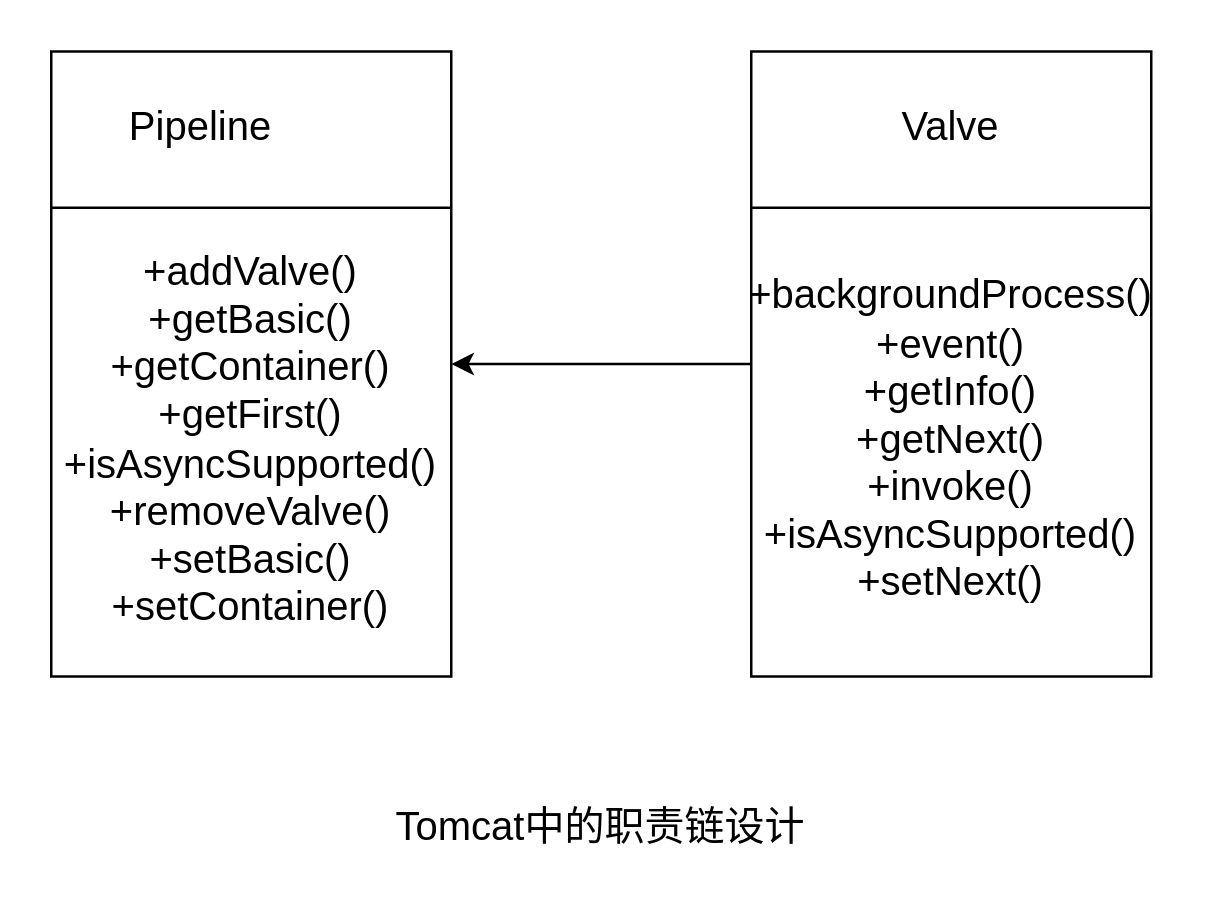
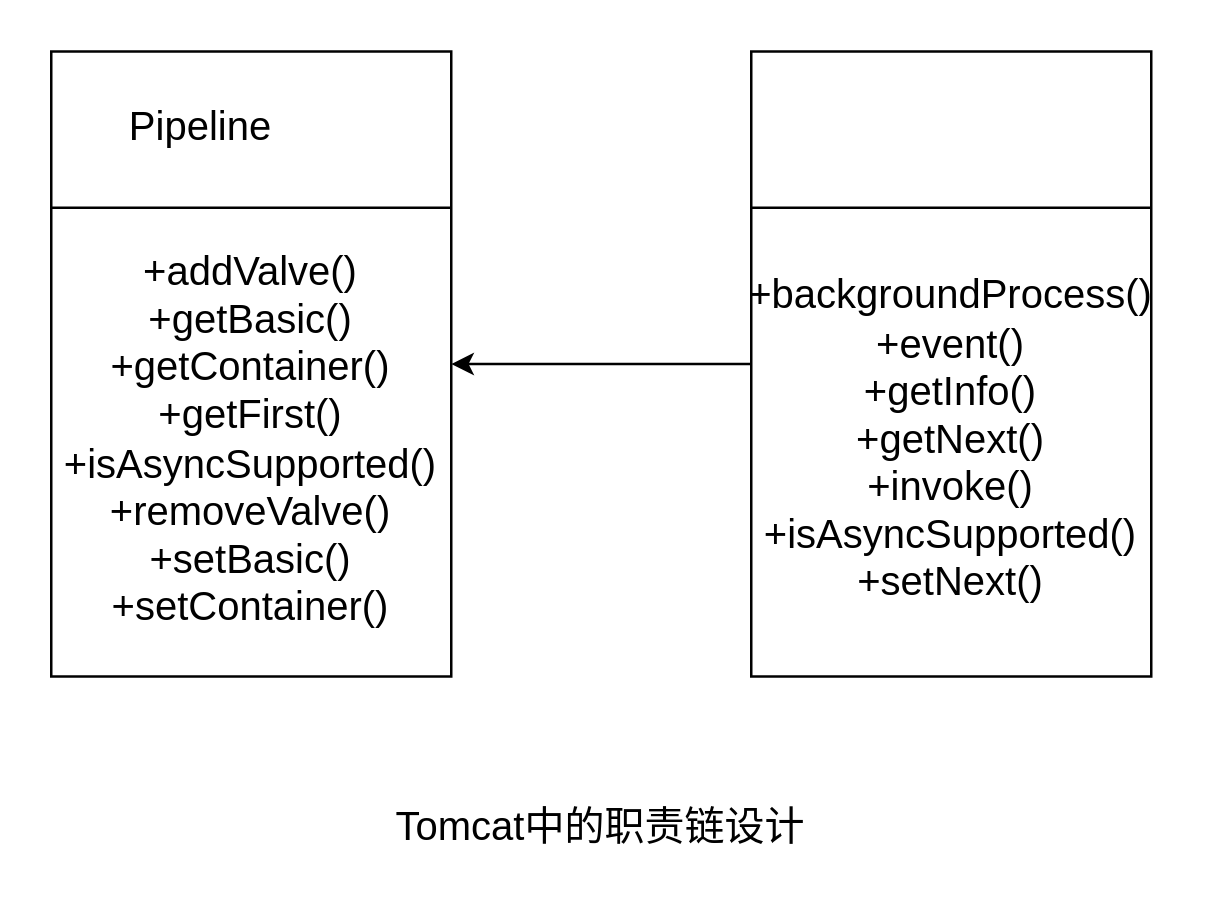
node "Valve": removed
